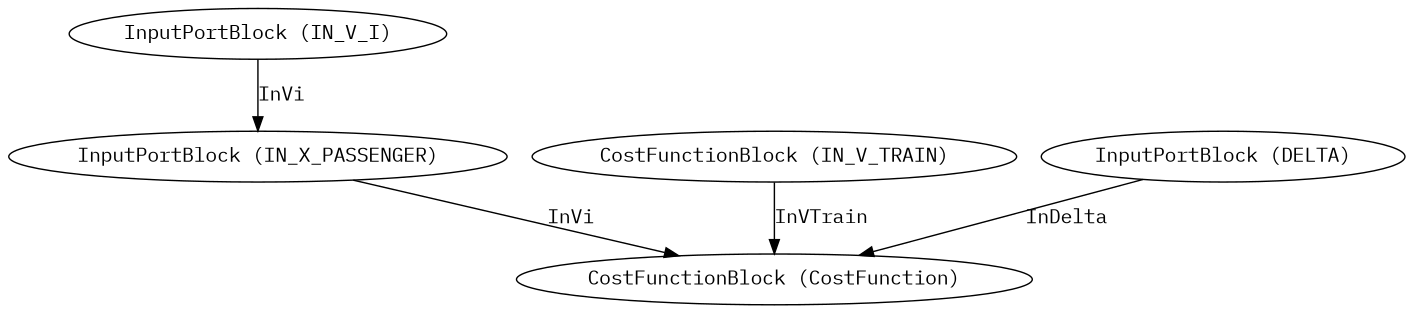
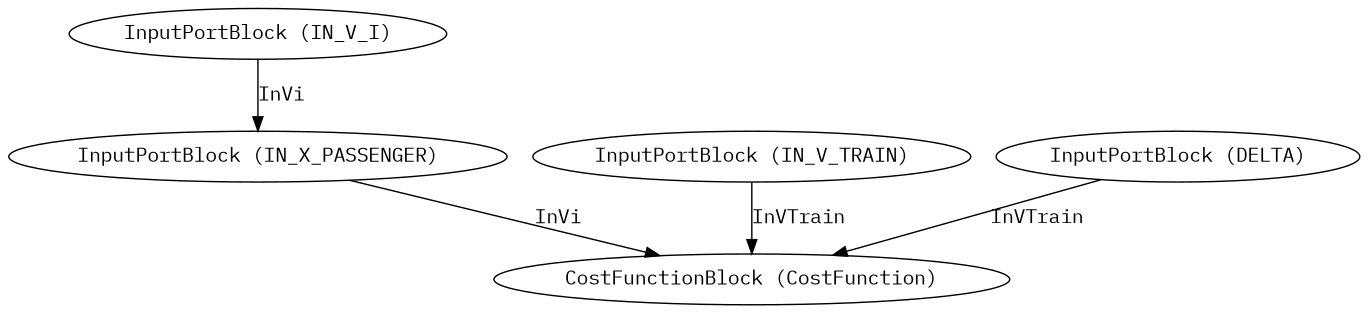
node "CostFunctionBlock (IN_V_TRAIN)": label "CostFunctionBlock (IN_V_TRAIN)" -> "InputPortBlock (IN_V_TRAIN)"
edge "InputPortBlock (DELTA)" -> "CostFunctionBlock (CostFunction)": label "InDelta" -> "InVTrain"
